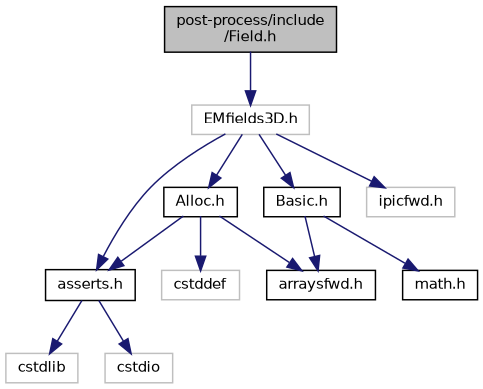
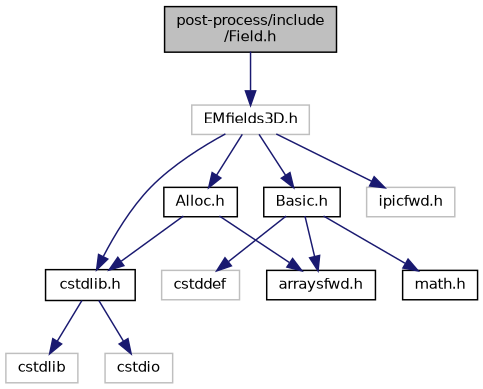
edge "Alloc.h" -> "cstddef": now "Basic.h" -> "cstddef"
node "asserts.h": label "asserts.h" -> "cstdlib.h"
